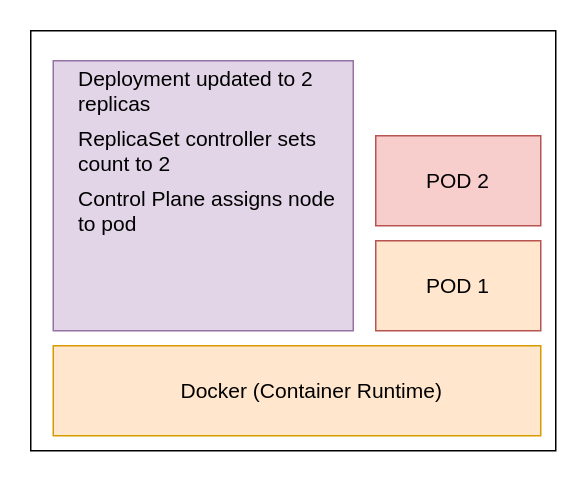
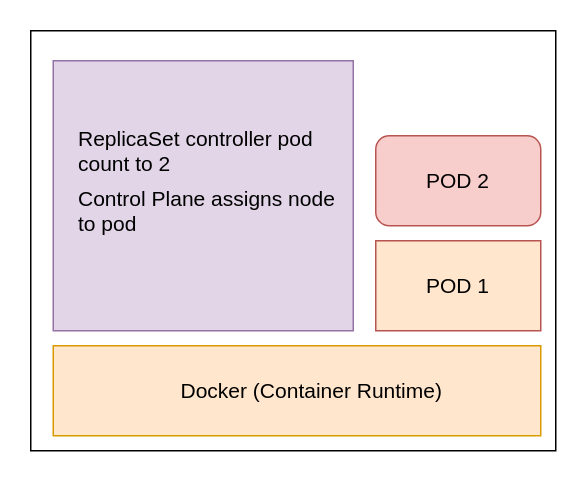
node "Deployment updated to 2 replicas": removed
node "ReplicaSet controller sets count to 2": label "ReplicaSet controller sets count to 2" -> "ReplicaSet controller pod count to 2"
node "POD 2": shape rectangle -> rounded rectangle
